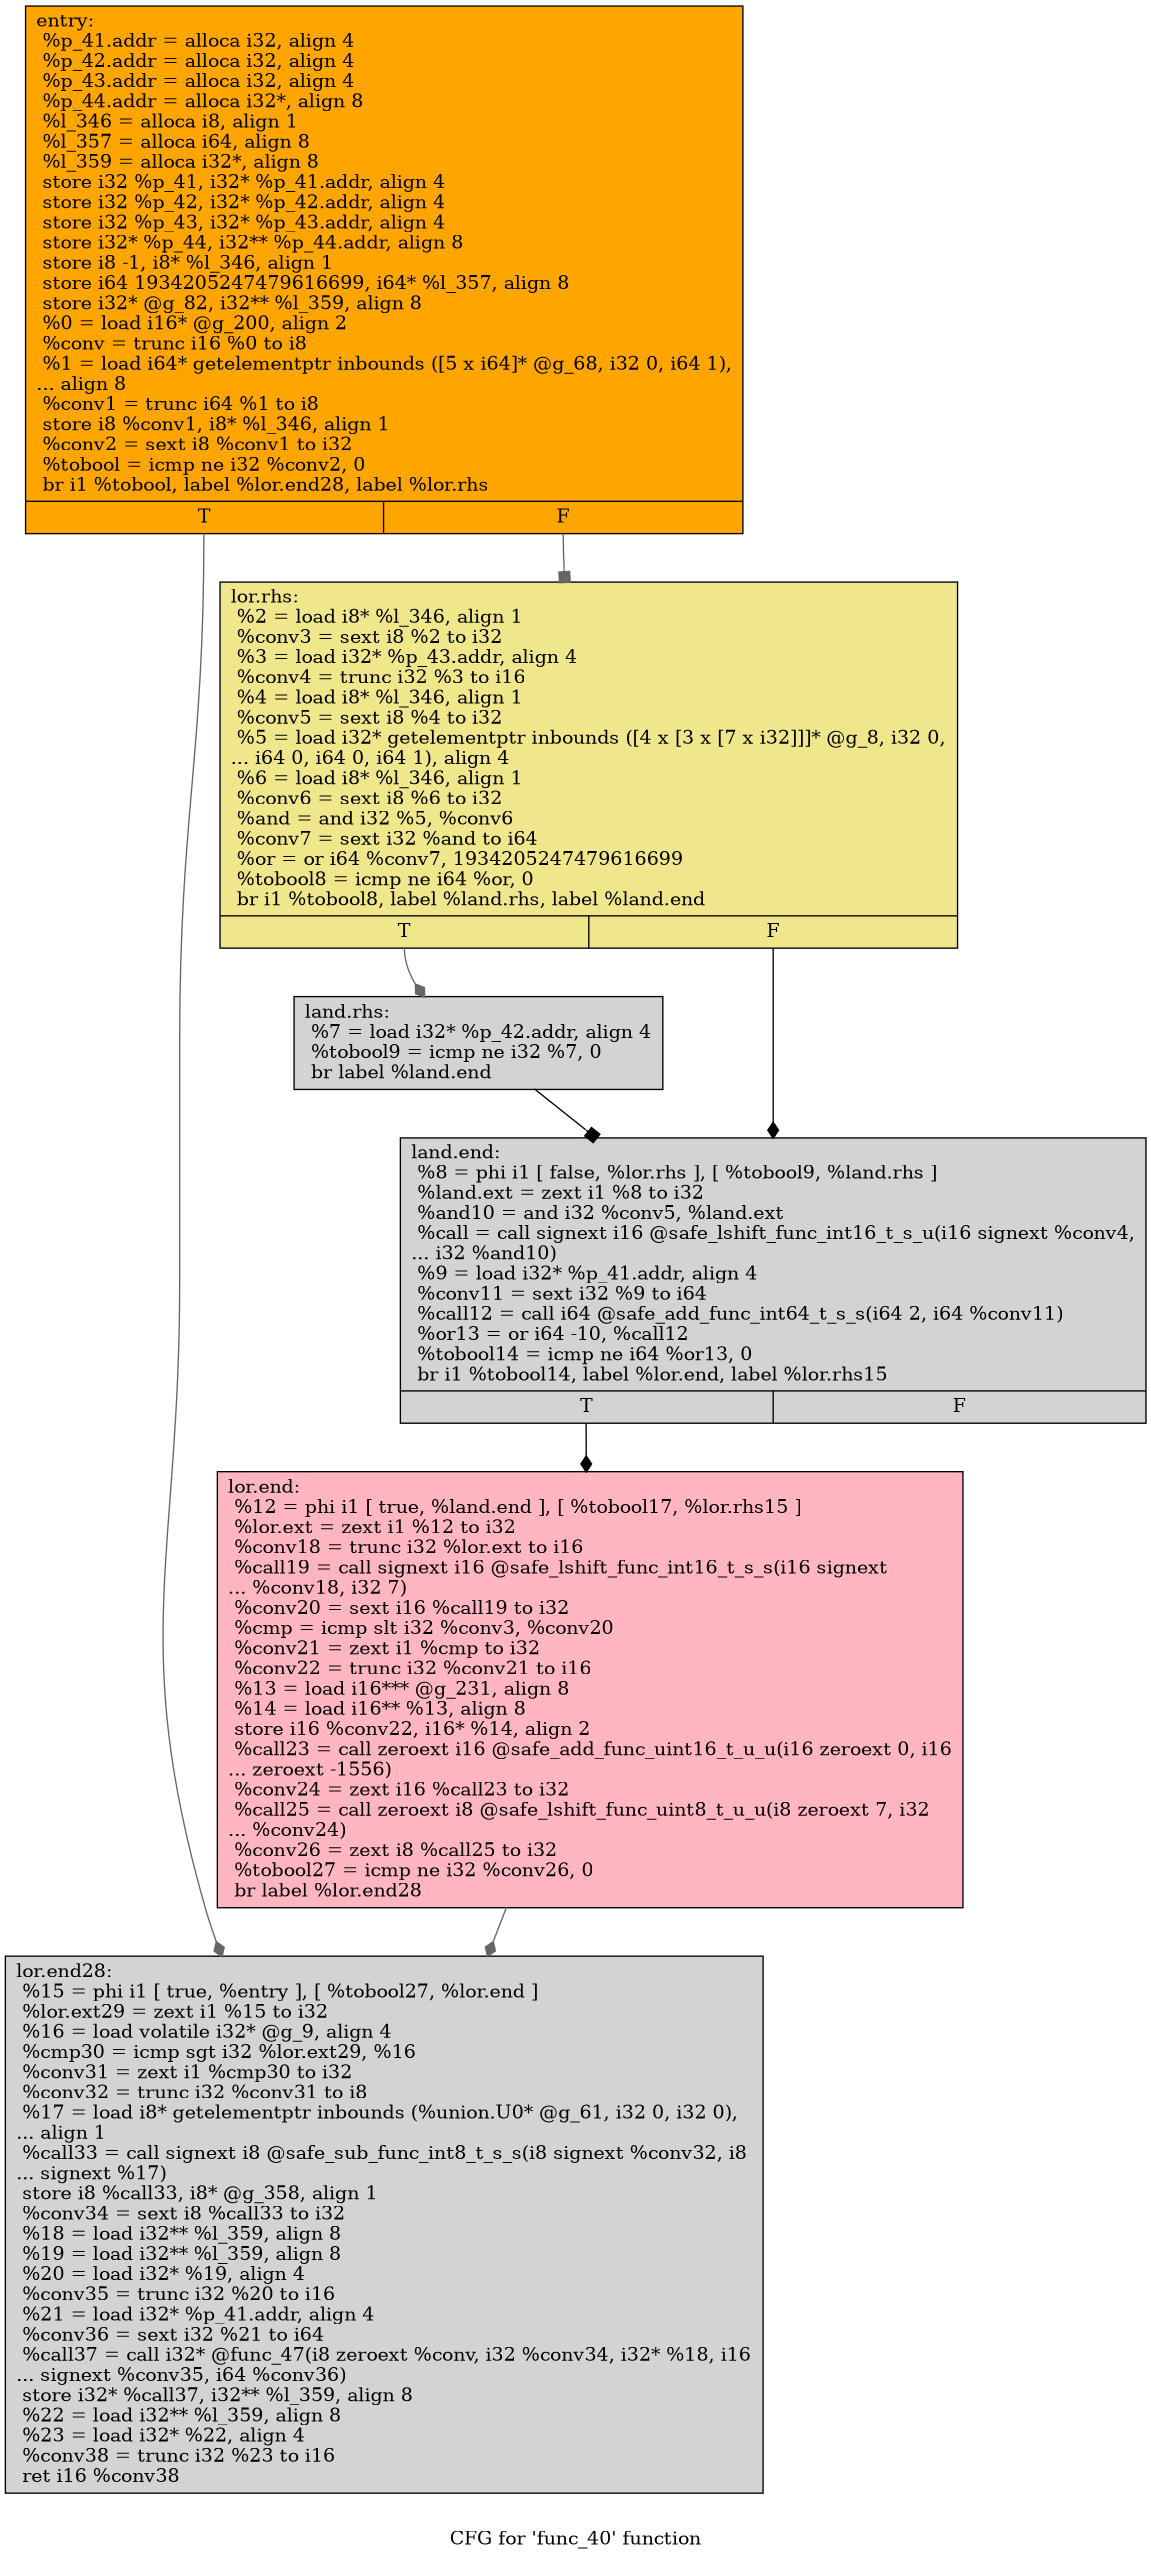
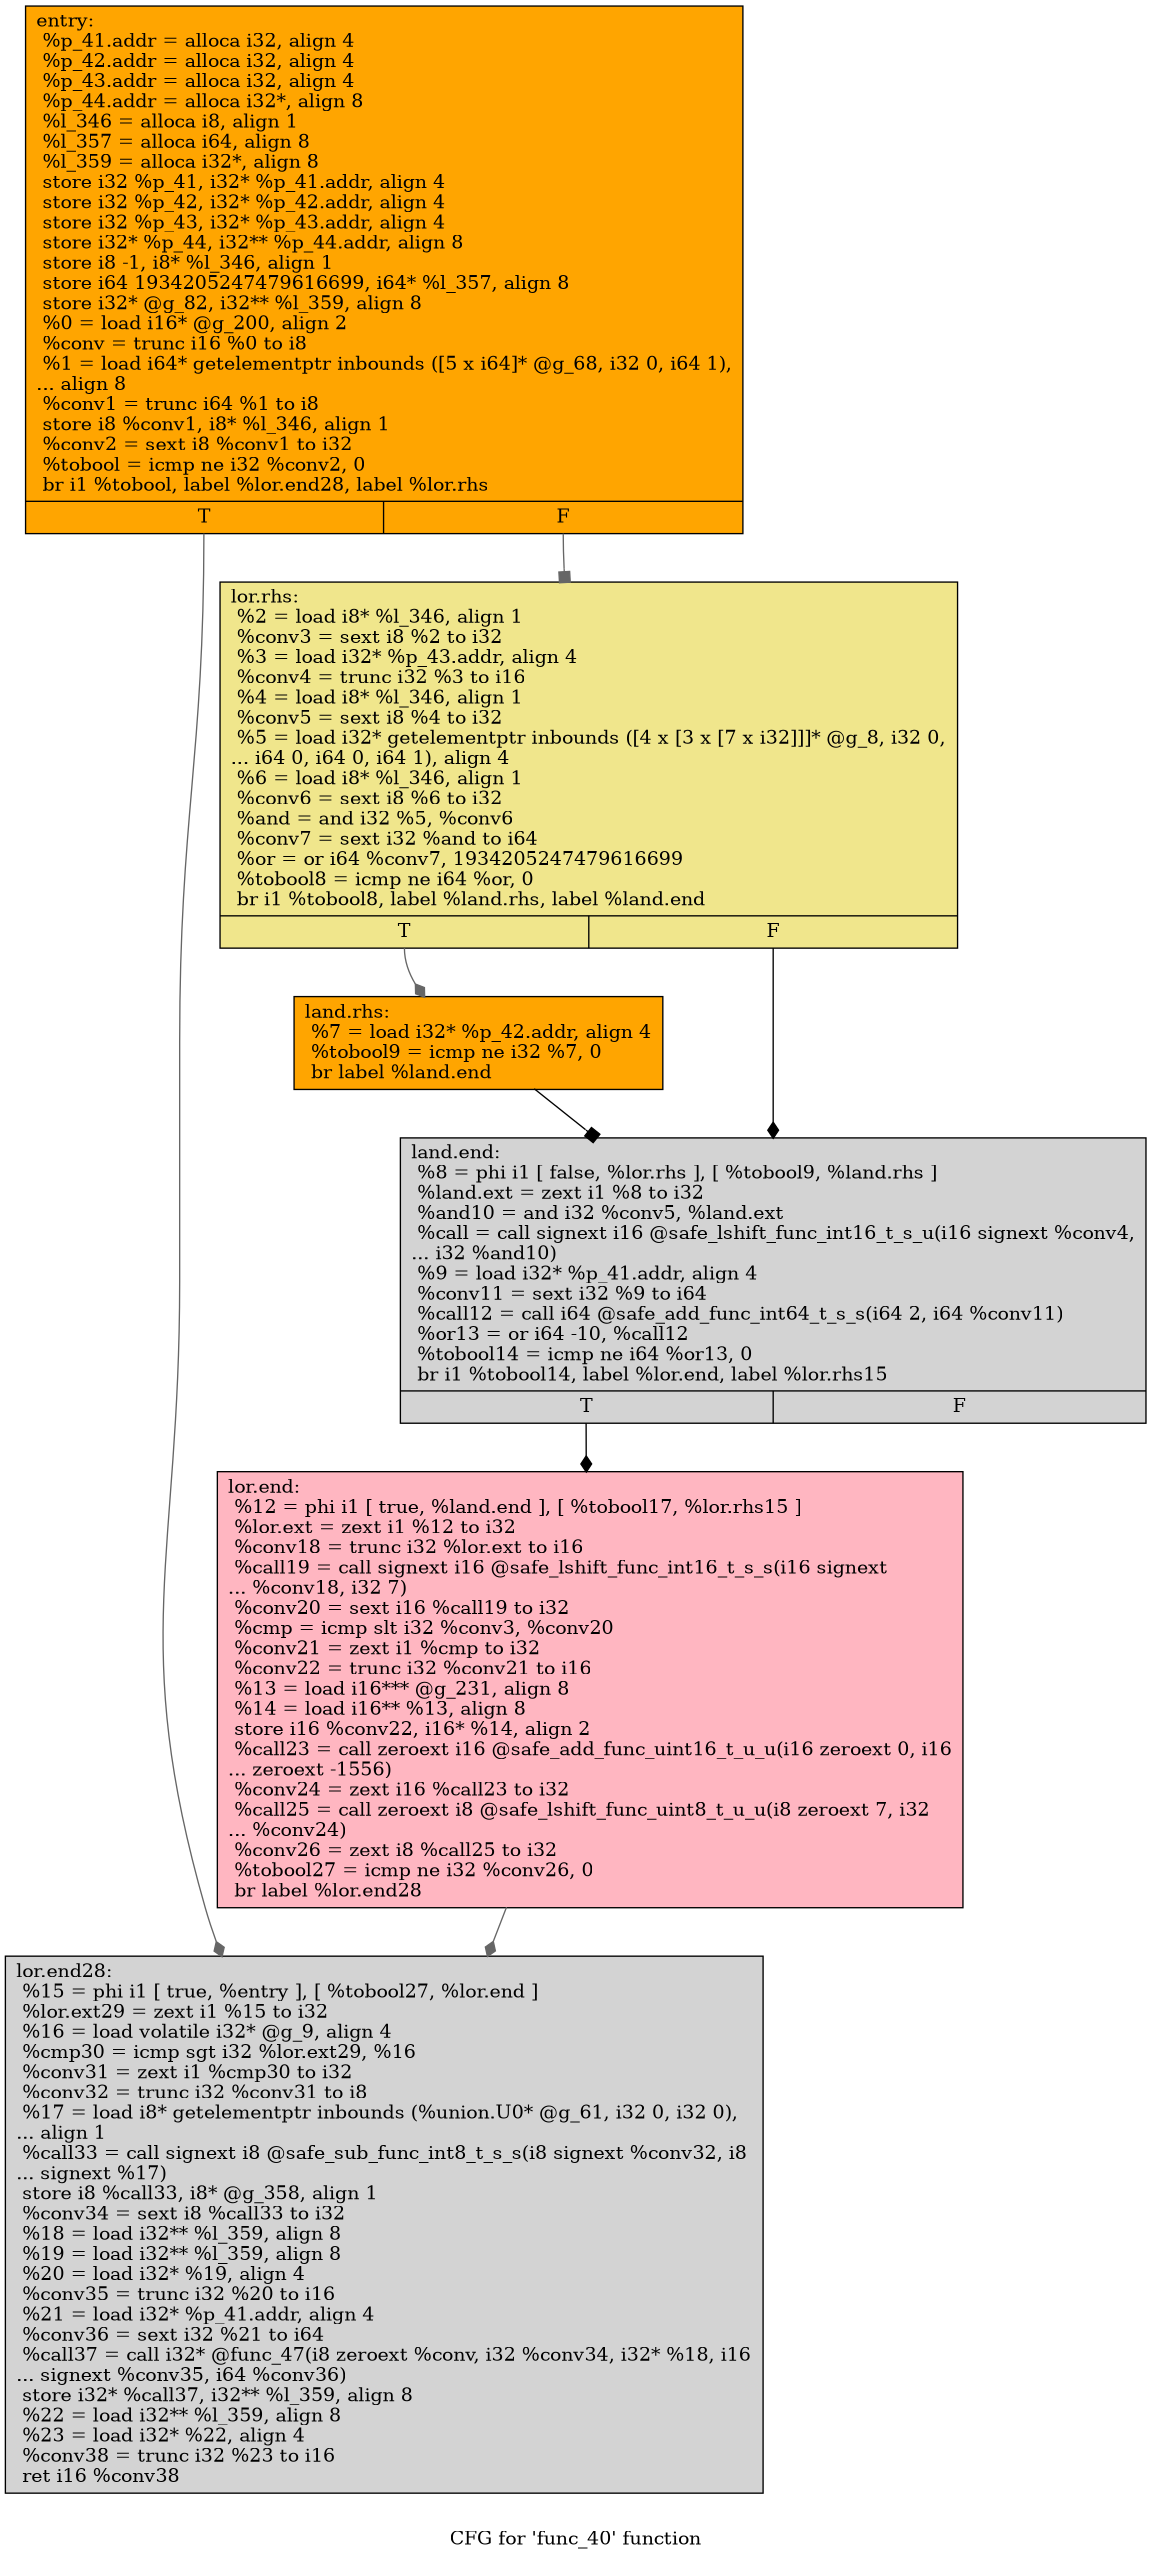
node "land.rhs:": fillcolor lightgrey -> orange
